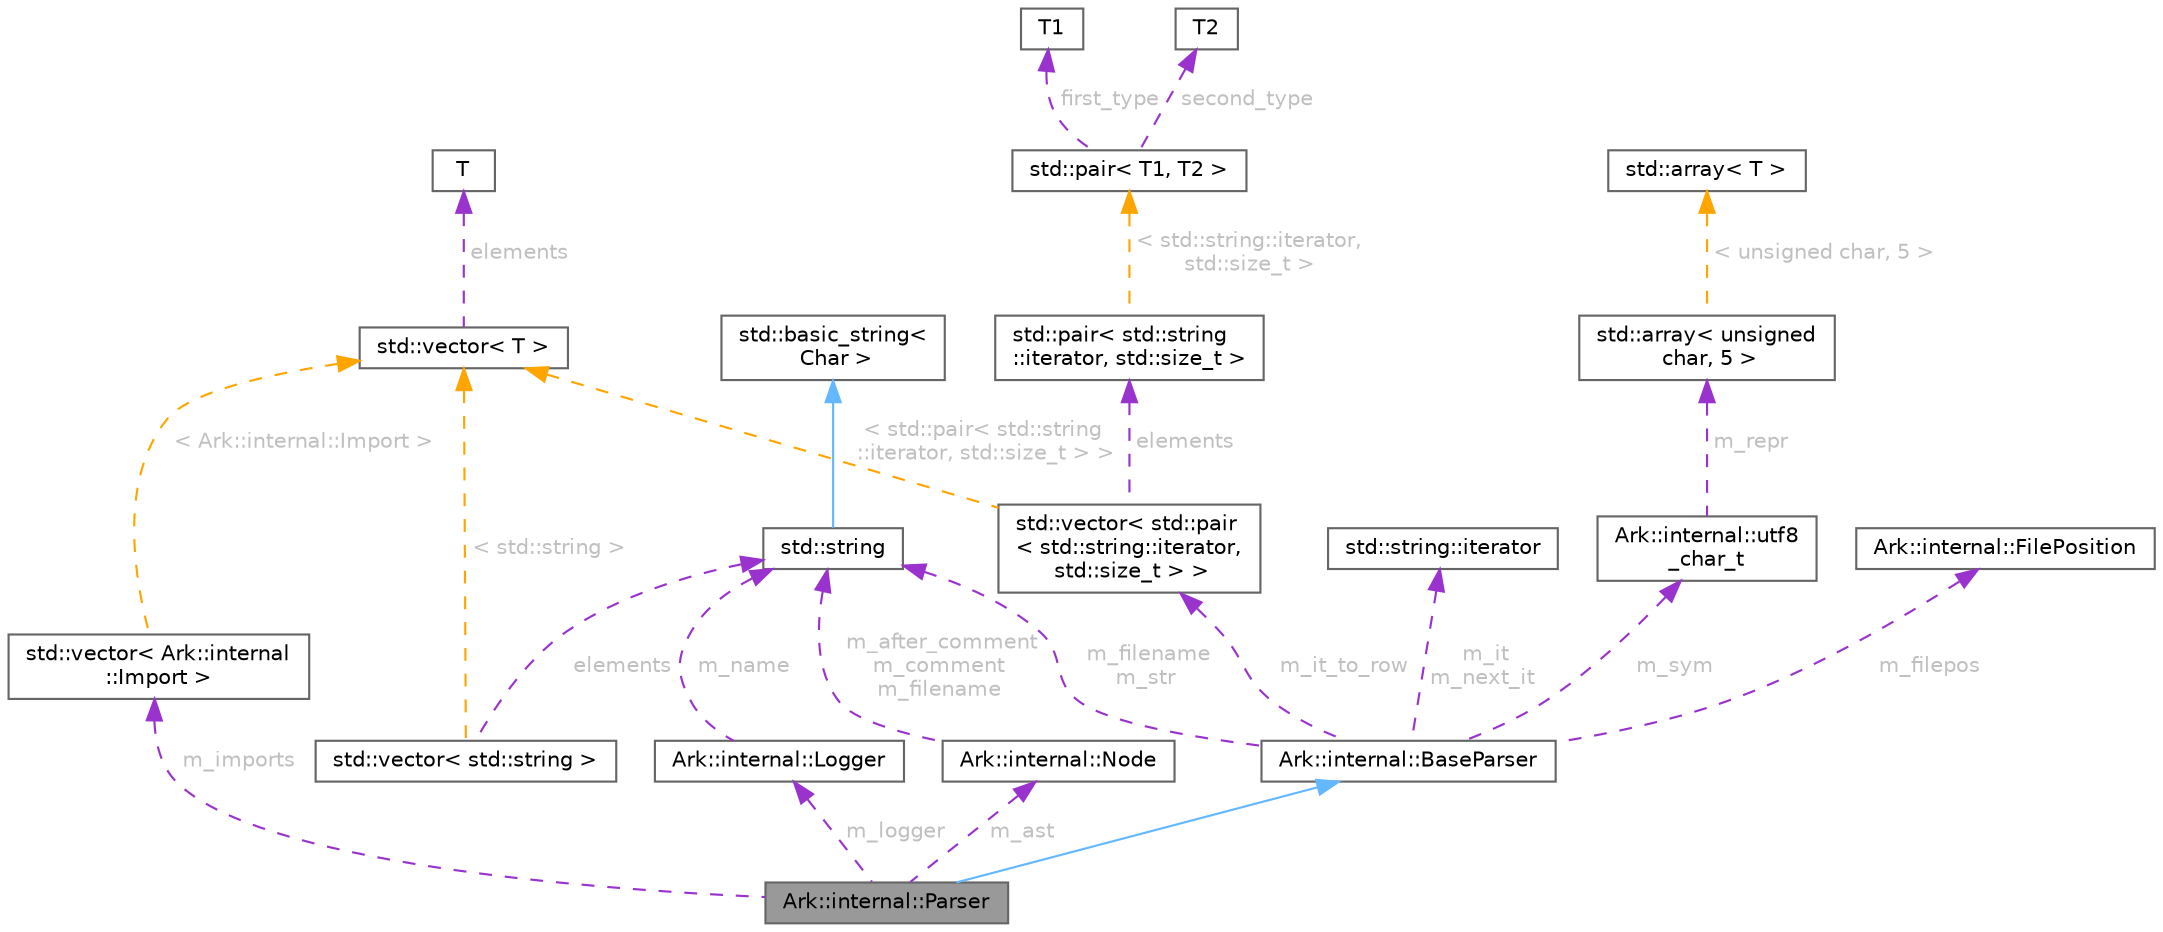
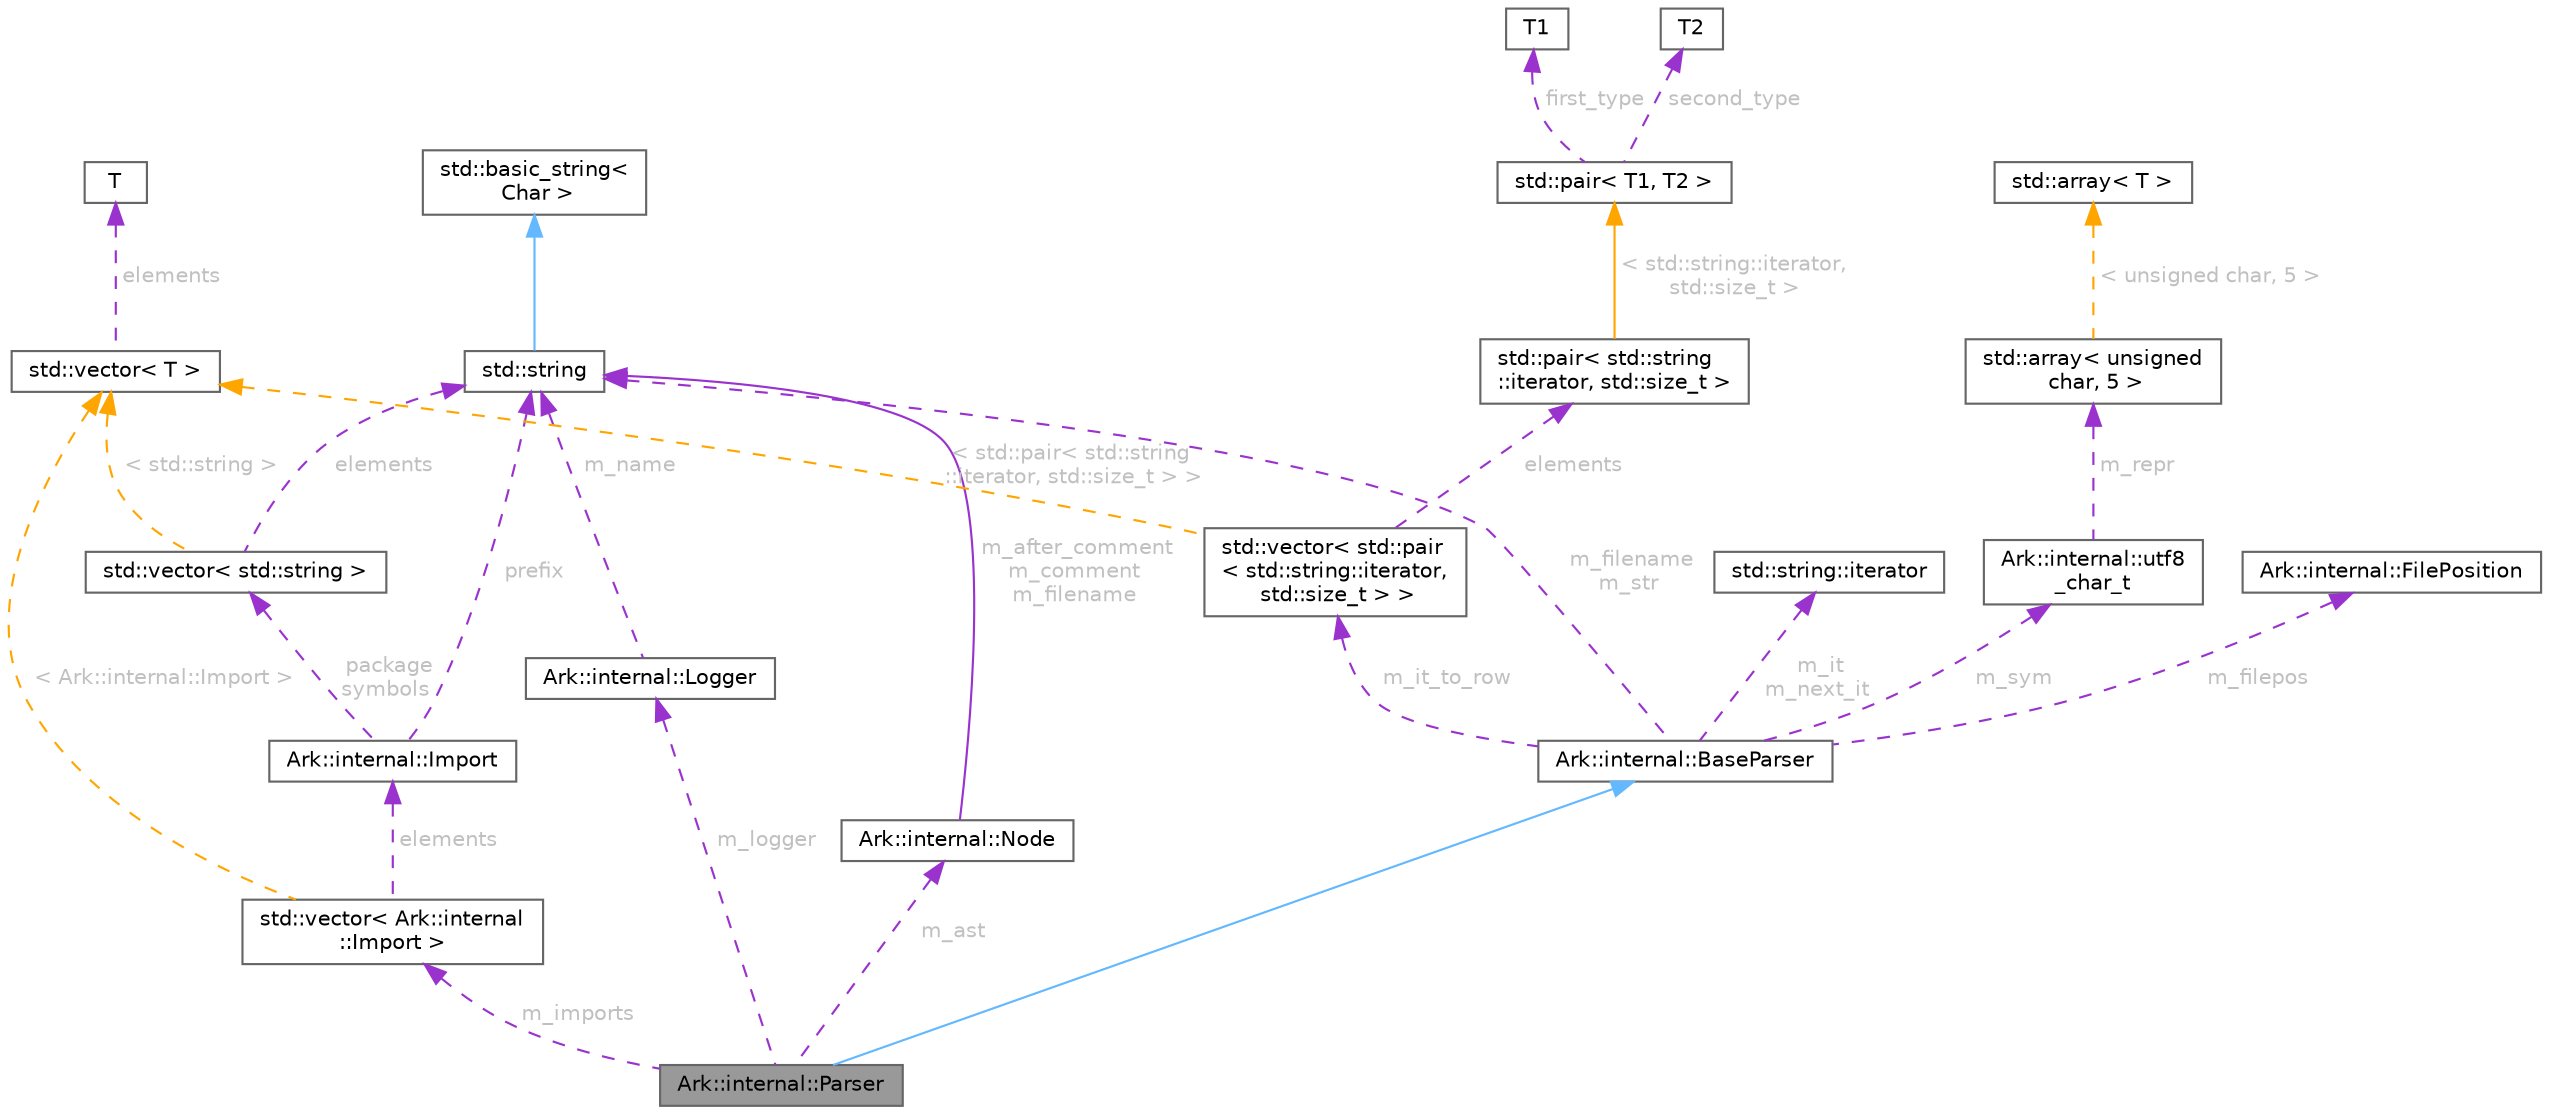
edge "std::pair< std::string ::iterator, std::size_t >" -> "std::pair< T1, T2 >": style dashed -> solid
edge "Ark::internal::Node" -> "std::string": style dashed -> solid
node "Ark::internal::Import": added
